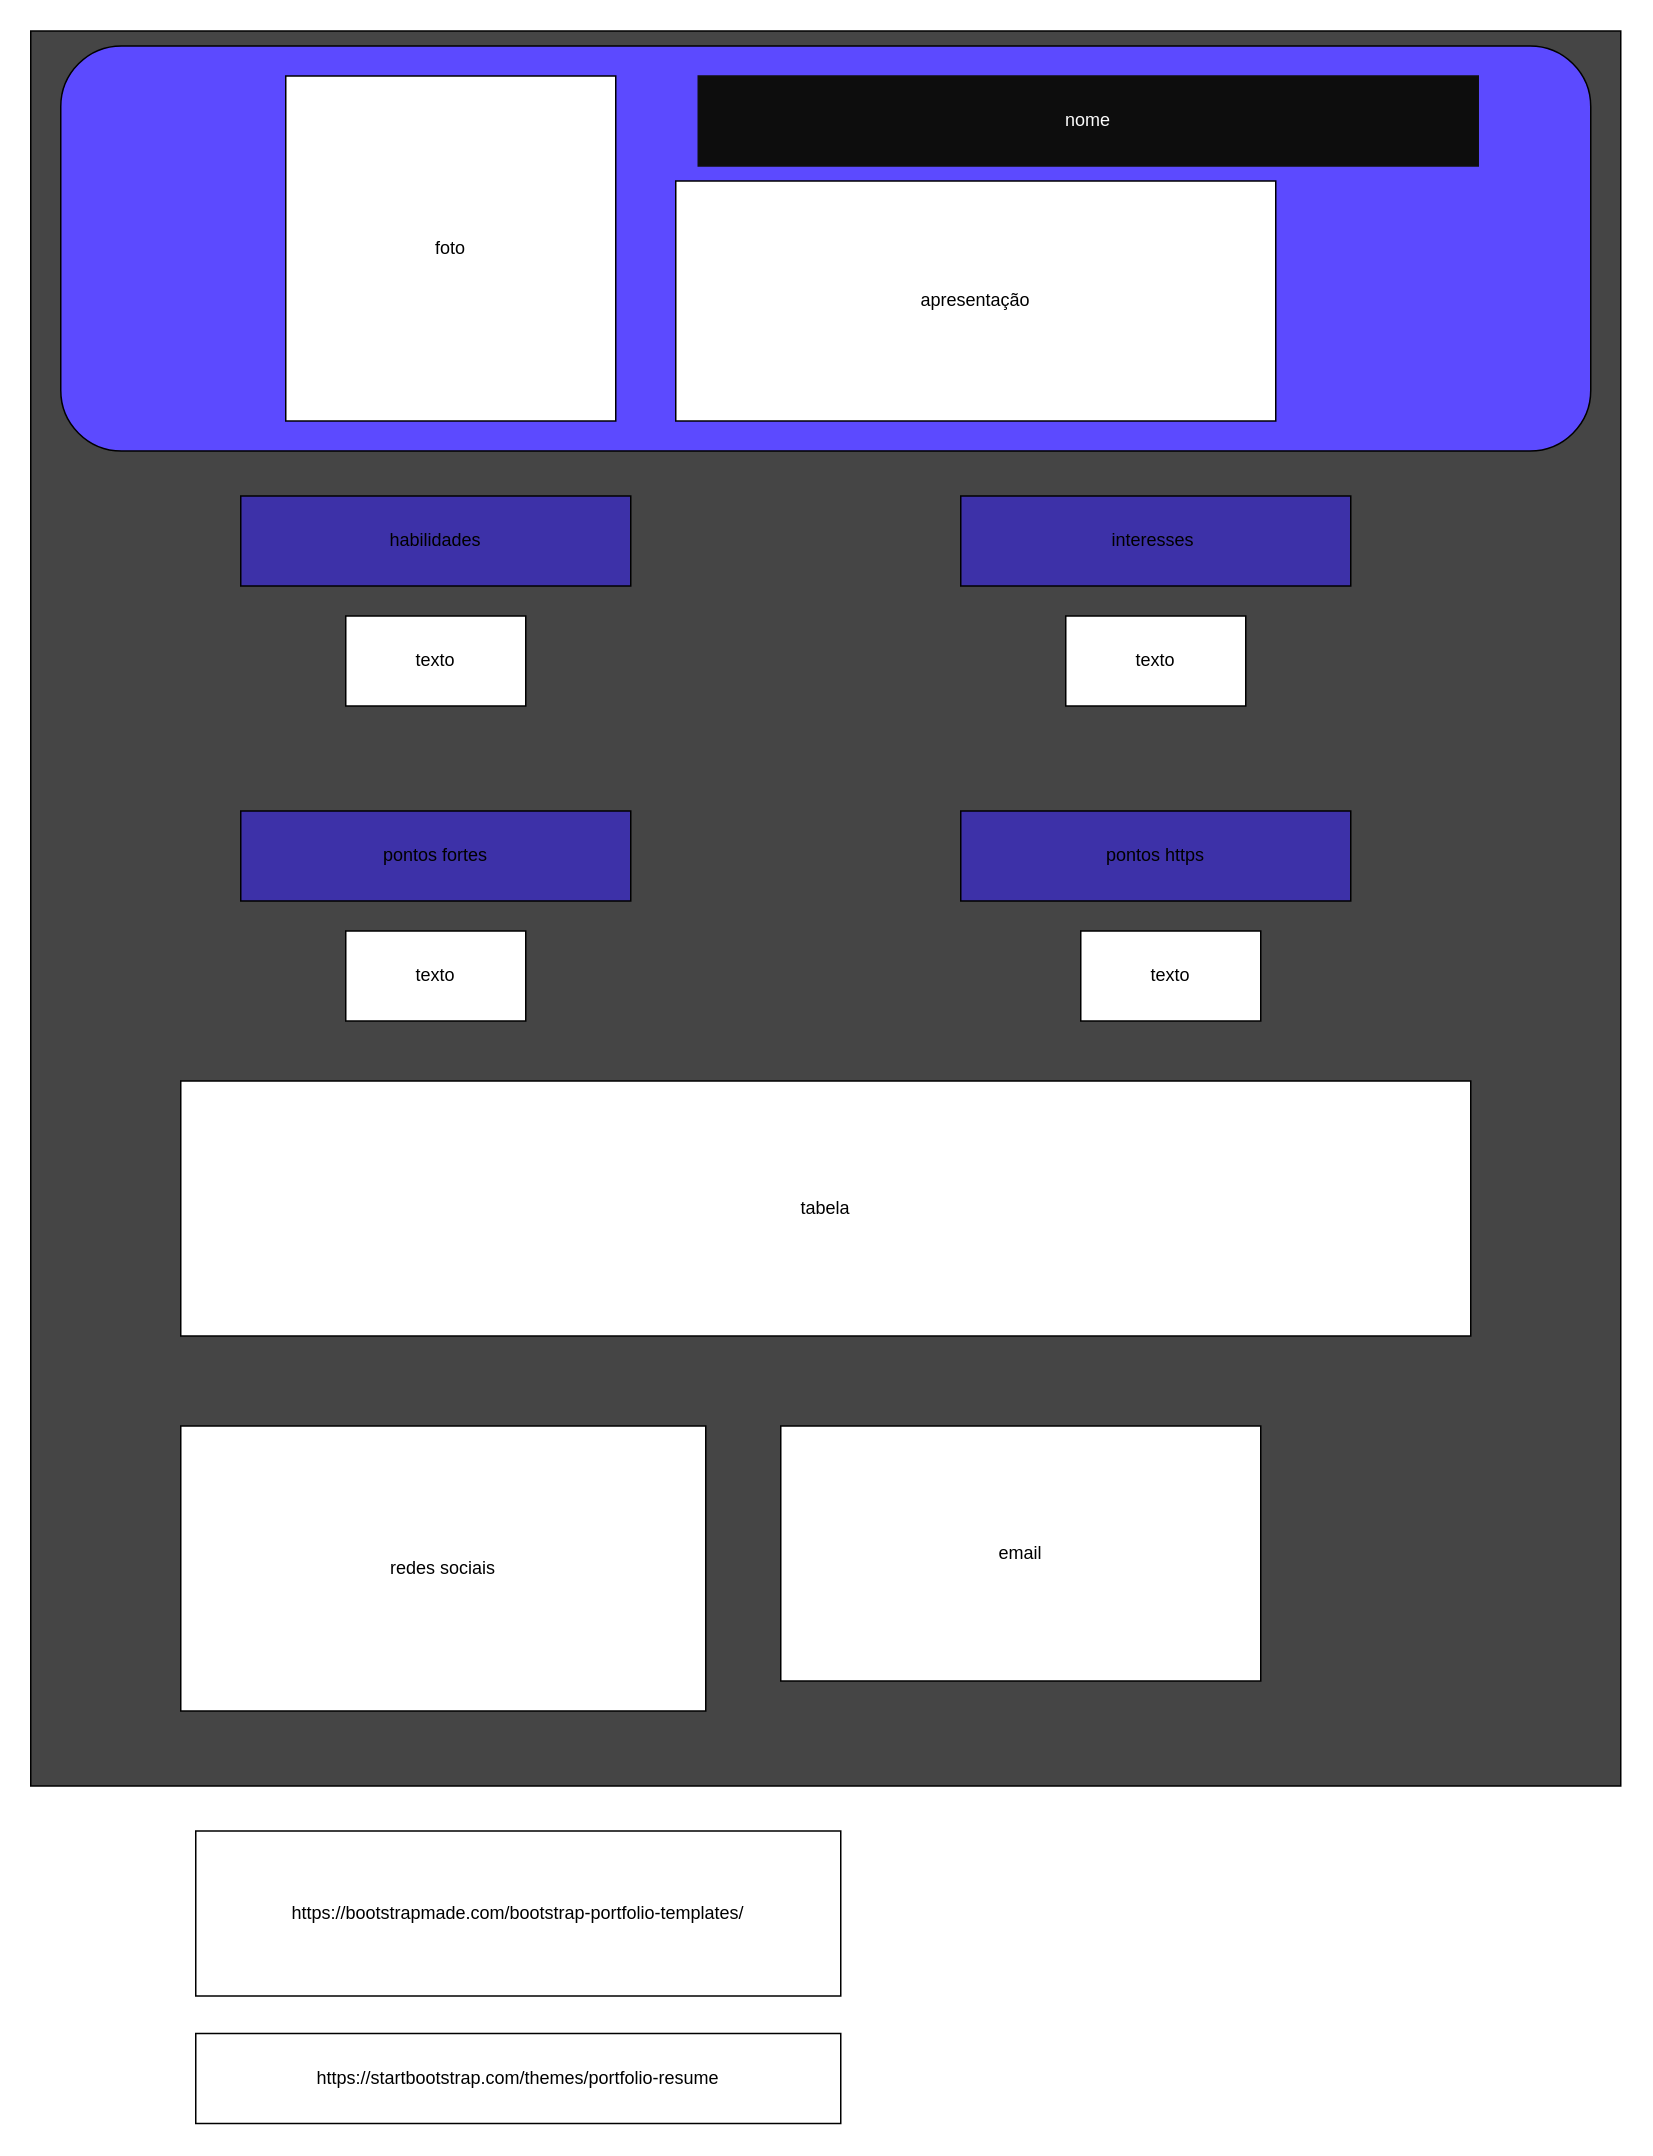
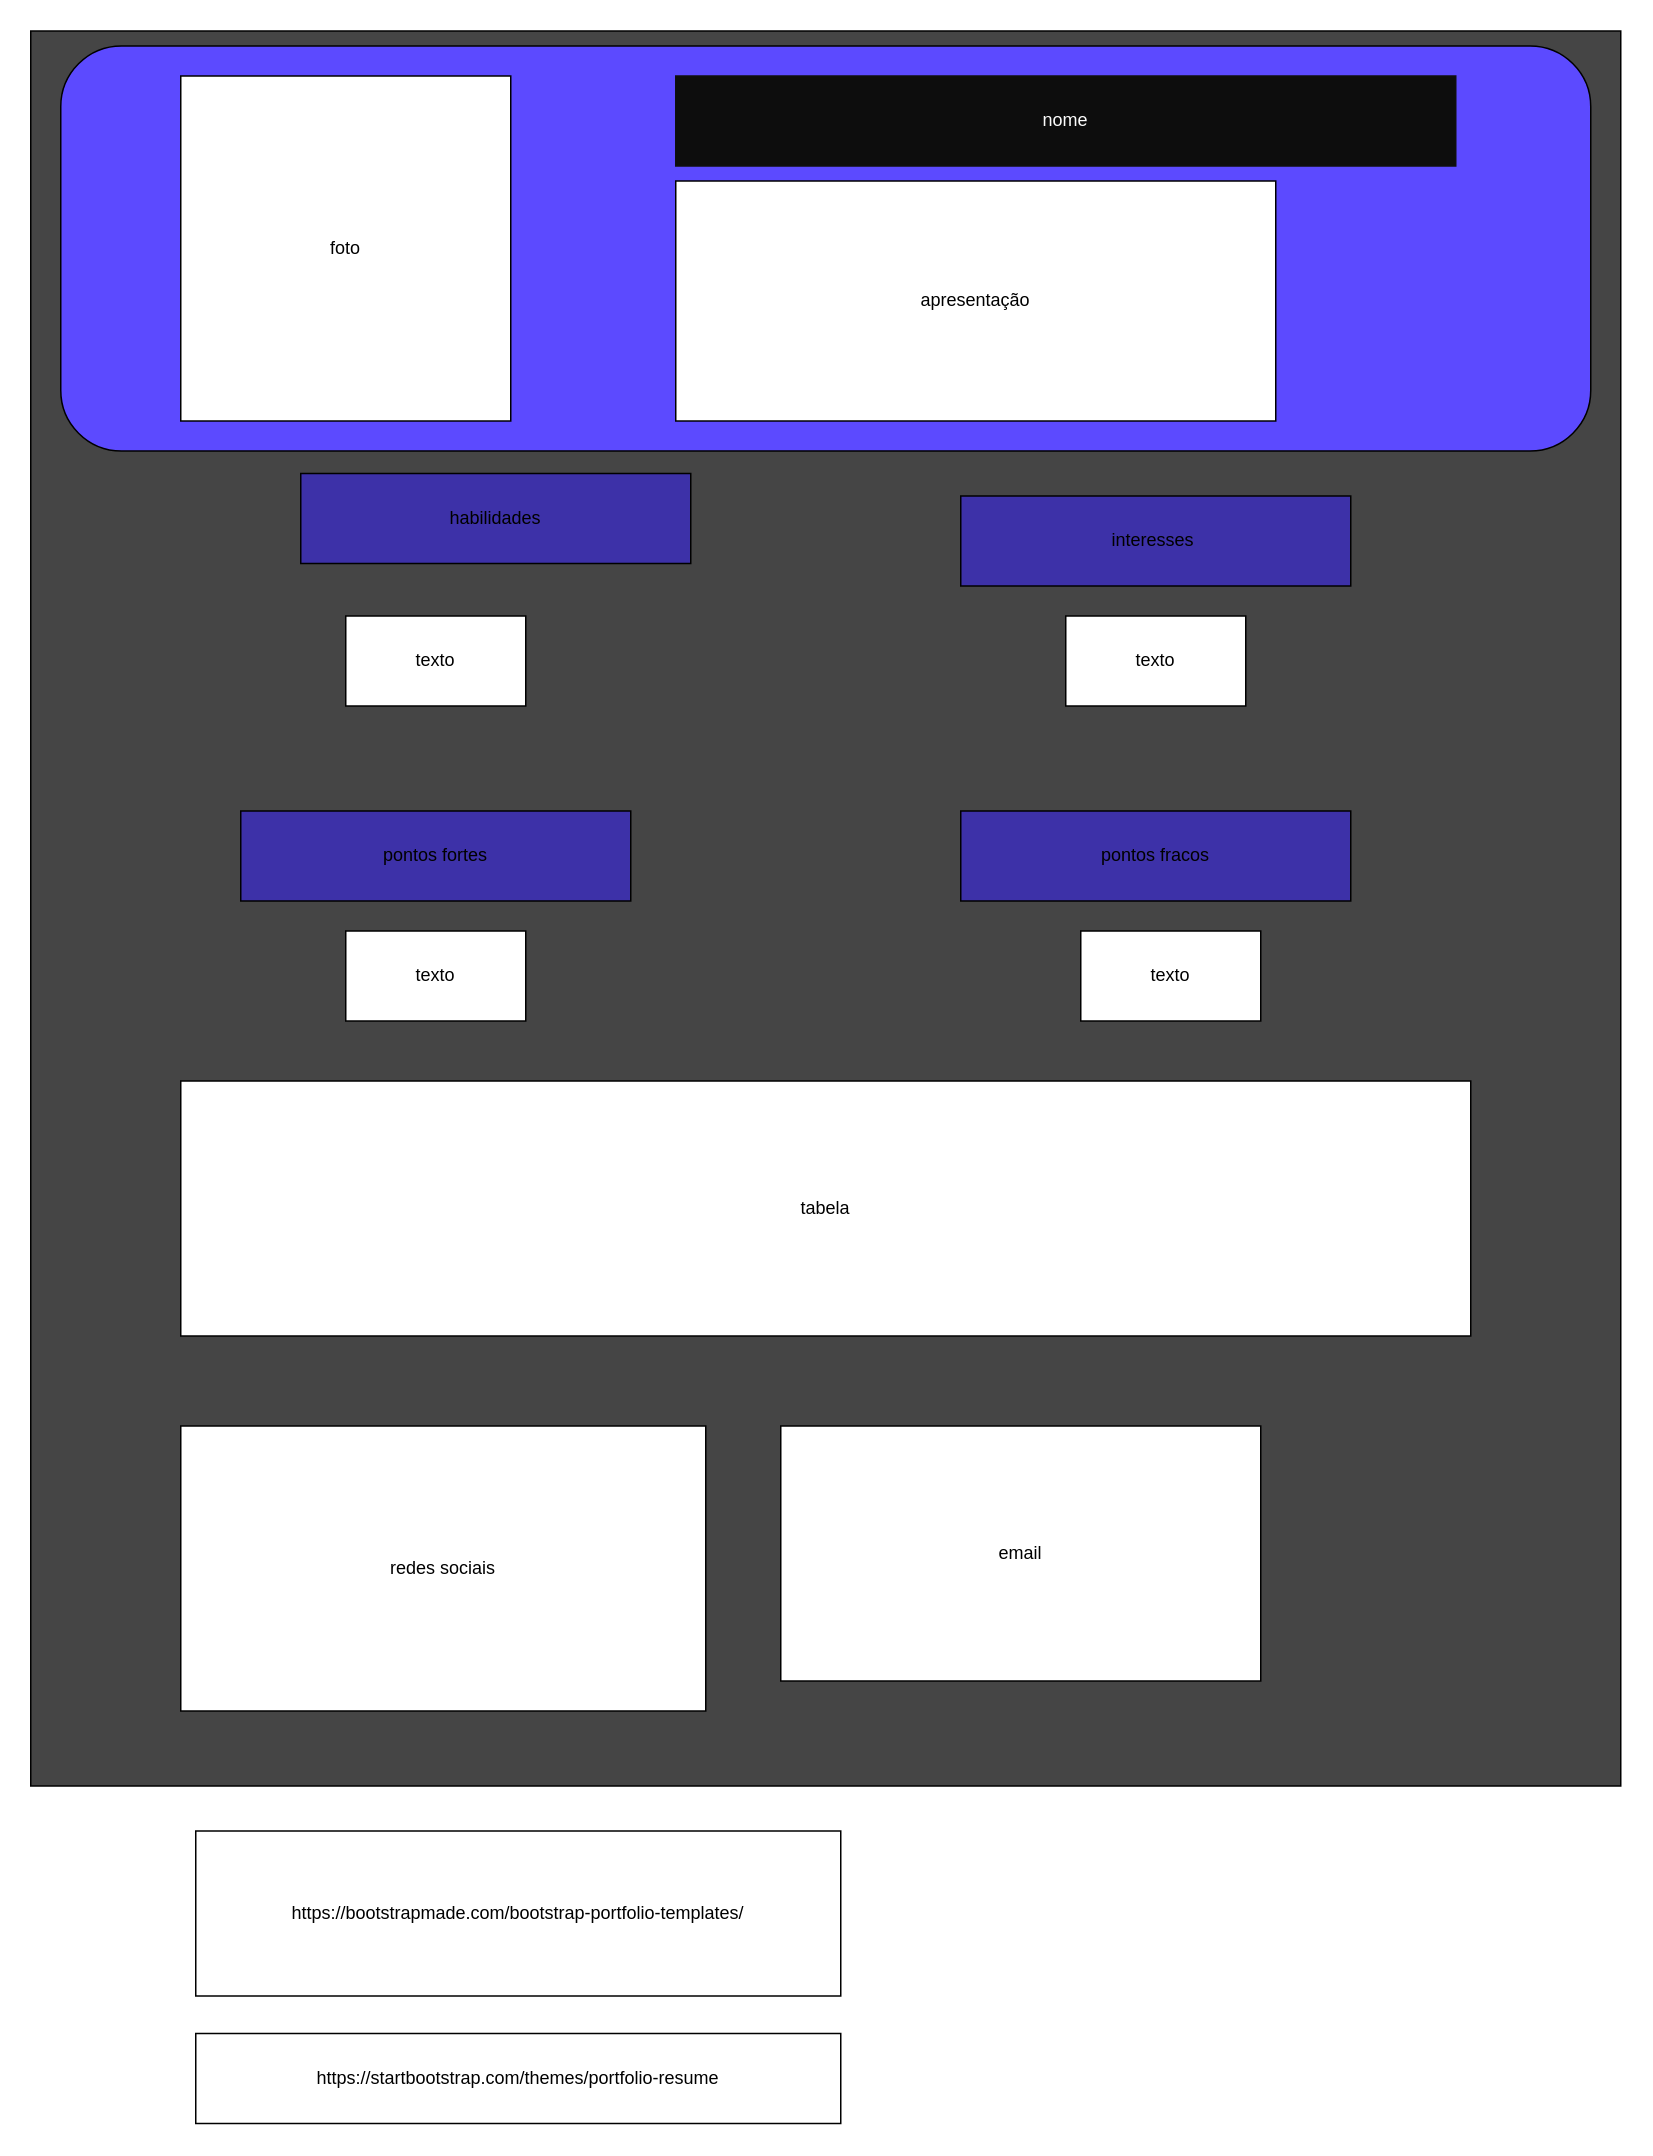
node "nome": moved (1088, 121) -> (1066, 121)
node "foto": moved (451, 248) -> (346, 248)
node "habilidades": moved (436, 541) -> (496, 518)
node "pontos https": label "pontos https" -> "pontos fracos"
